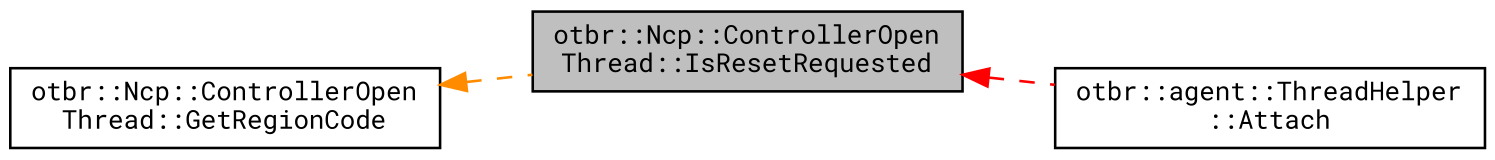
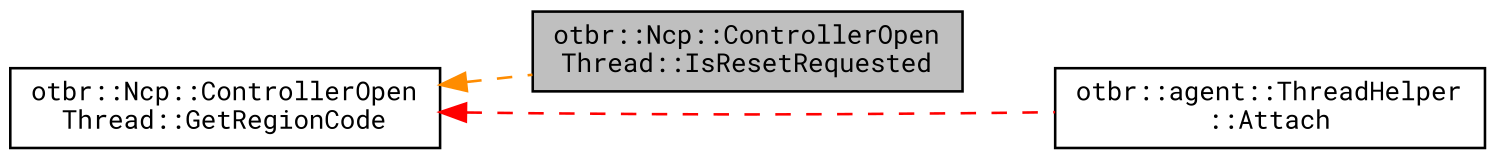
edge "otbr::agent::ThreadHelper ::Attach" -> "otbr::Ncp::ControllerOpen Thread::IsResetRequested": now "otbr::agent::ThreadHelper ::Attach" -> "otbr::Ncp::ControllerOpen Thread::GetRegionCode"
